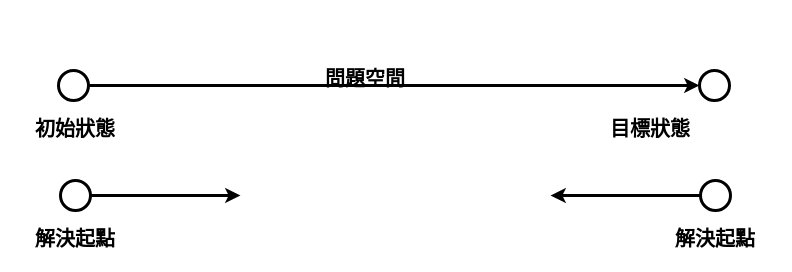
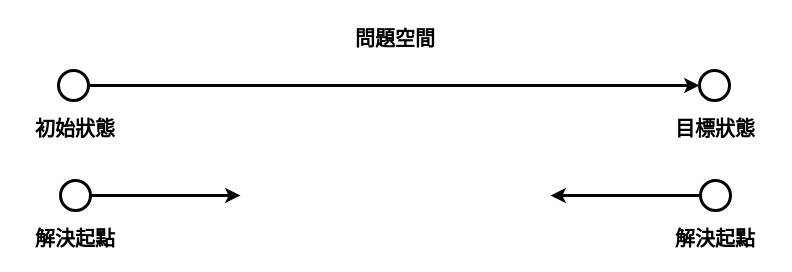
node "問題空間": moved (366, 76) -> (396, 36)
node "目標狀態": moved (651, 126) -> (716, 126)
